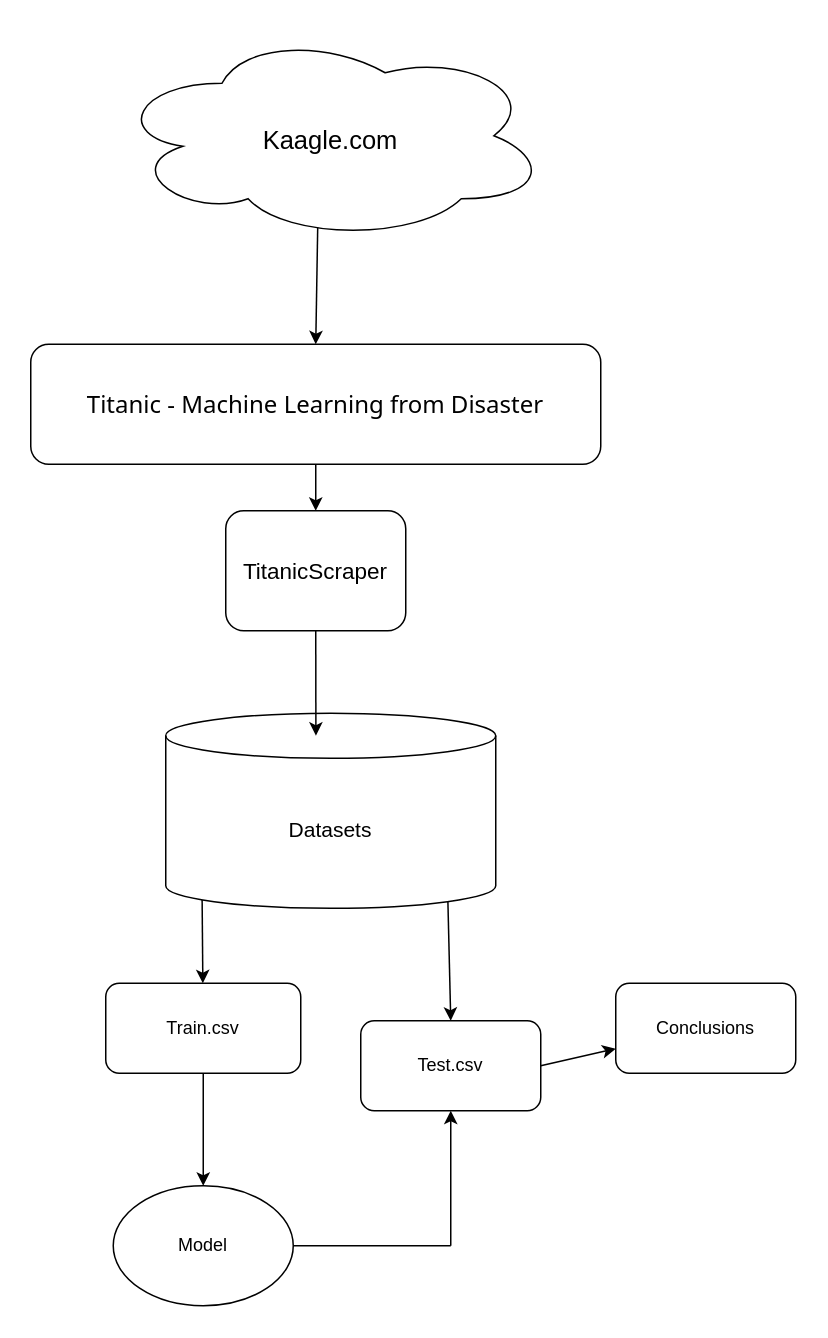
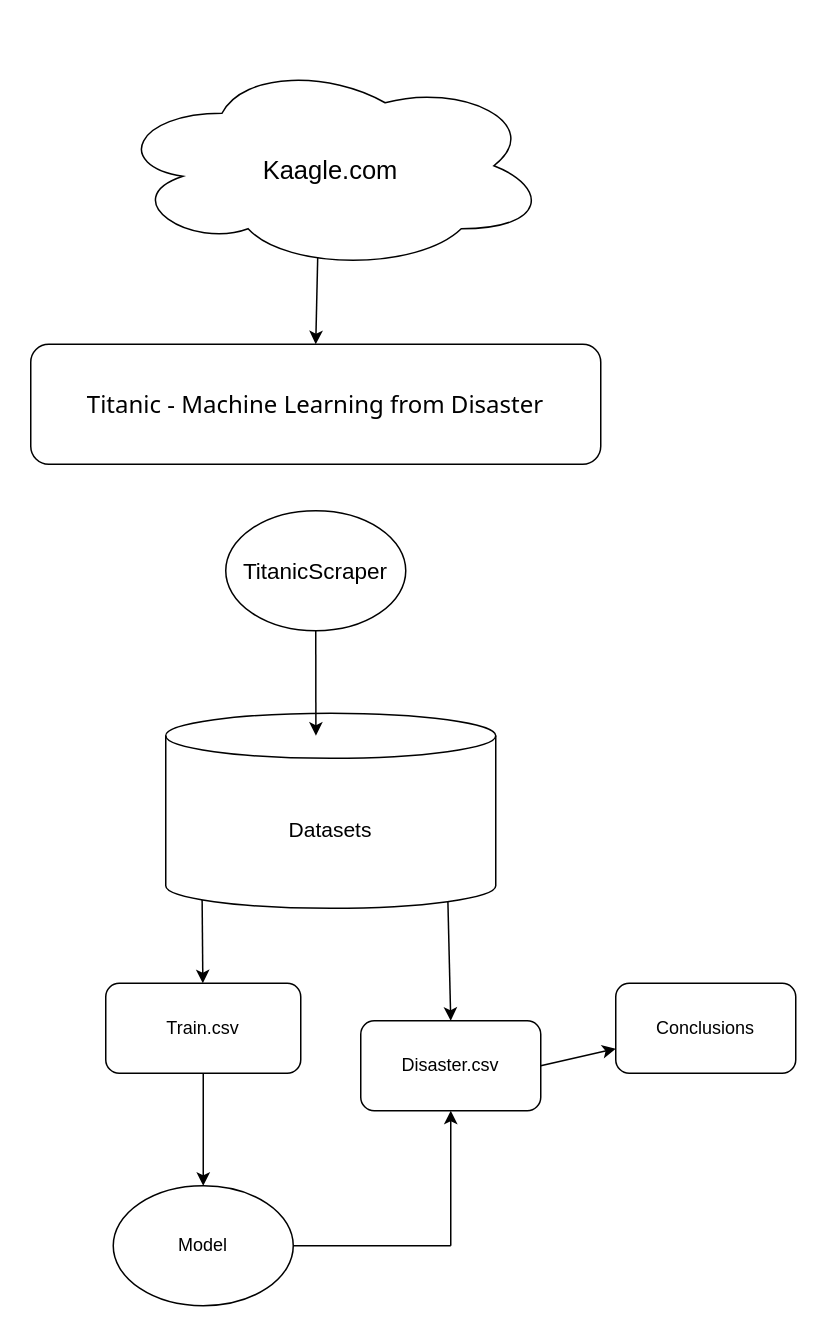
node "Kaagle.com": moved (331, 136) -> (331, 166)
edge "Titanic - Machine Learning from Disaster" -> "TitanicScraper": removed
node "TitanicScraper": shape rounded rectangle -> ellipse
node "Test.csv": label "Test.csv" -> "Disaster.csv"
